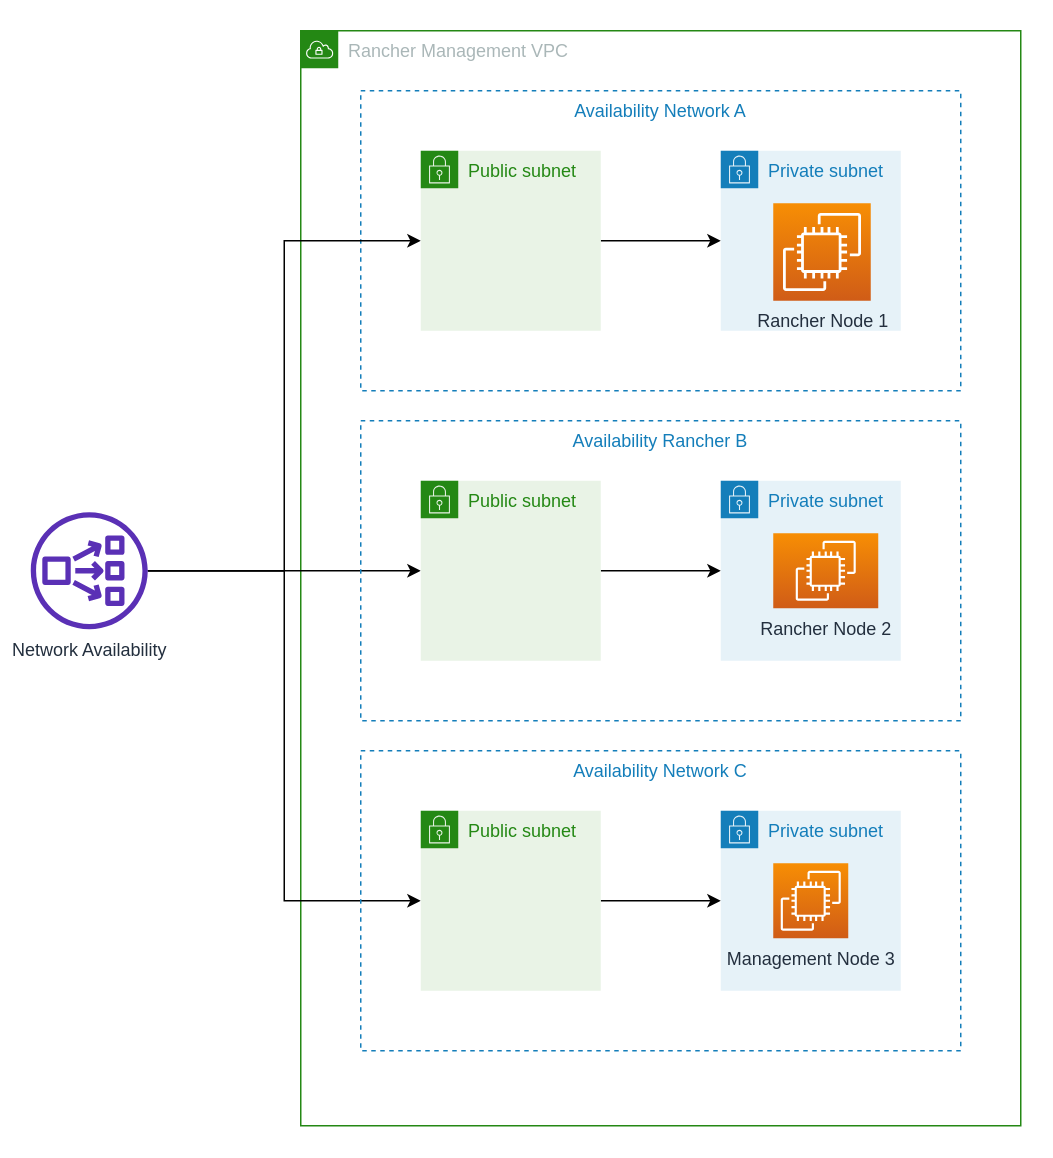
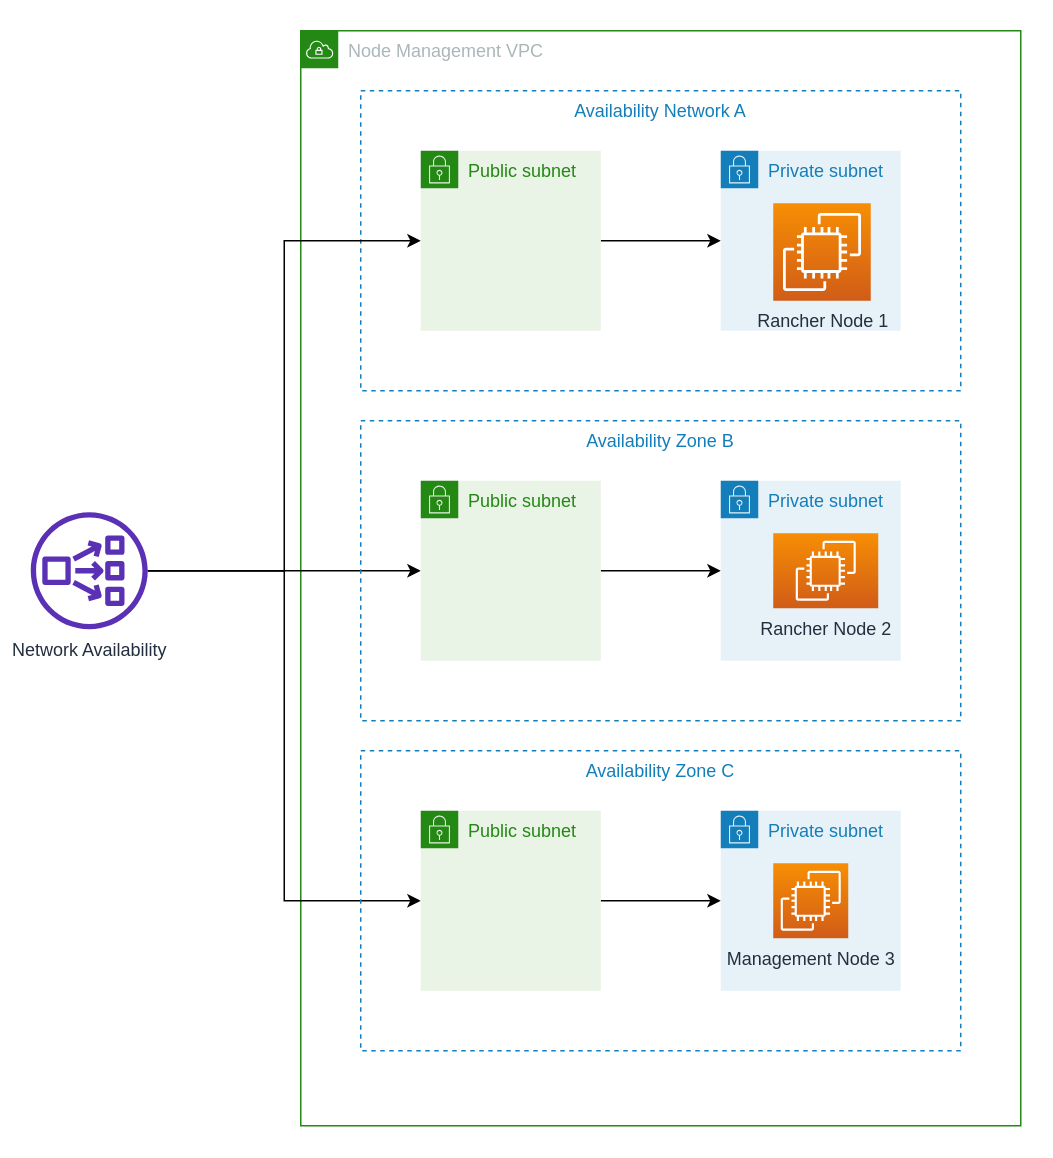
node "Rancher Management VPC": label "Rancher Management VPC" -> "Node Management VPC"
node "Availability Rancher B": label "Availability Rancher B" -> "Availability Zone B"
node "Availability Network C": label "Availability Network C" -> "Availability Zone C"
